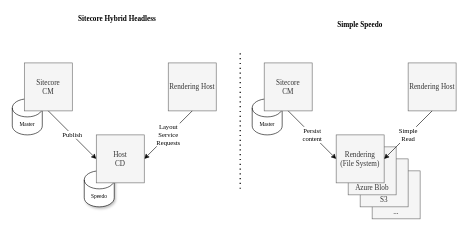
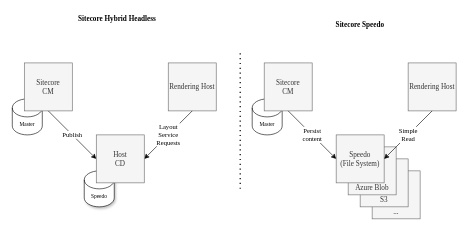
node "Simple Speedo": label "Simple Speedo" -> "Sitecore Speedo"
node "Rendering (File System)": label "Rendering (File System)" -> "Speedo (File System)"
